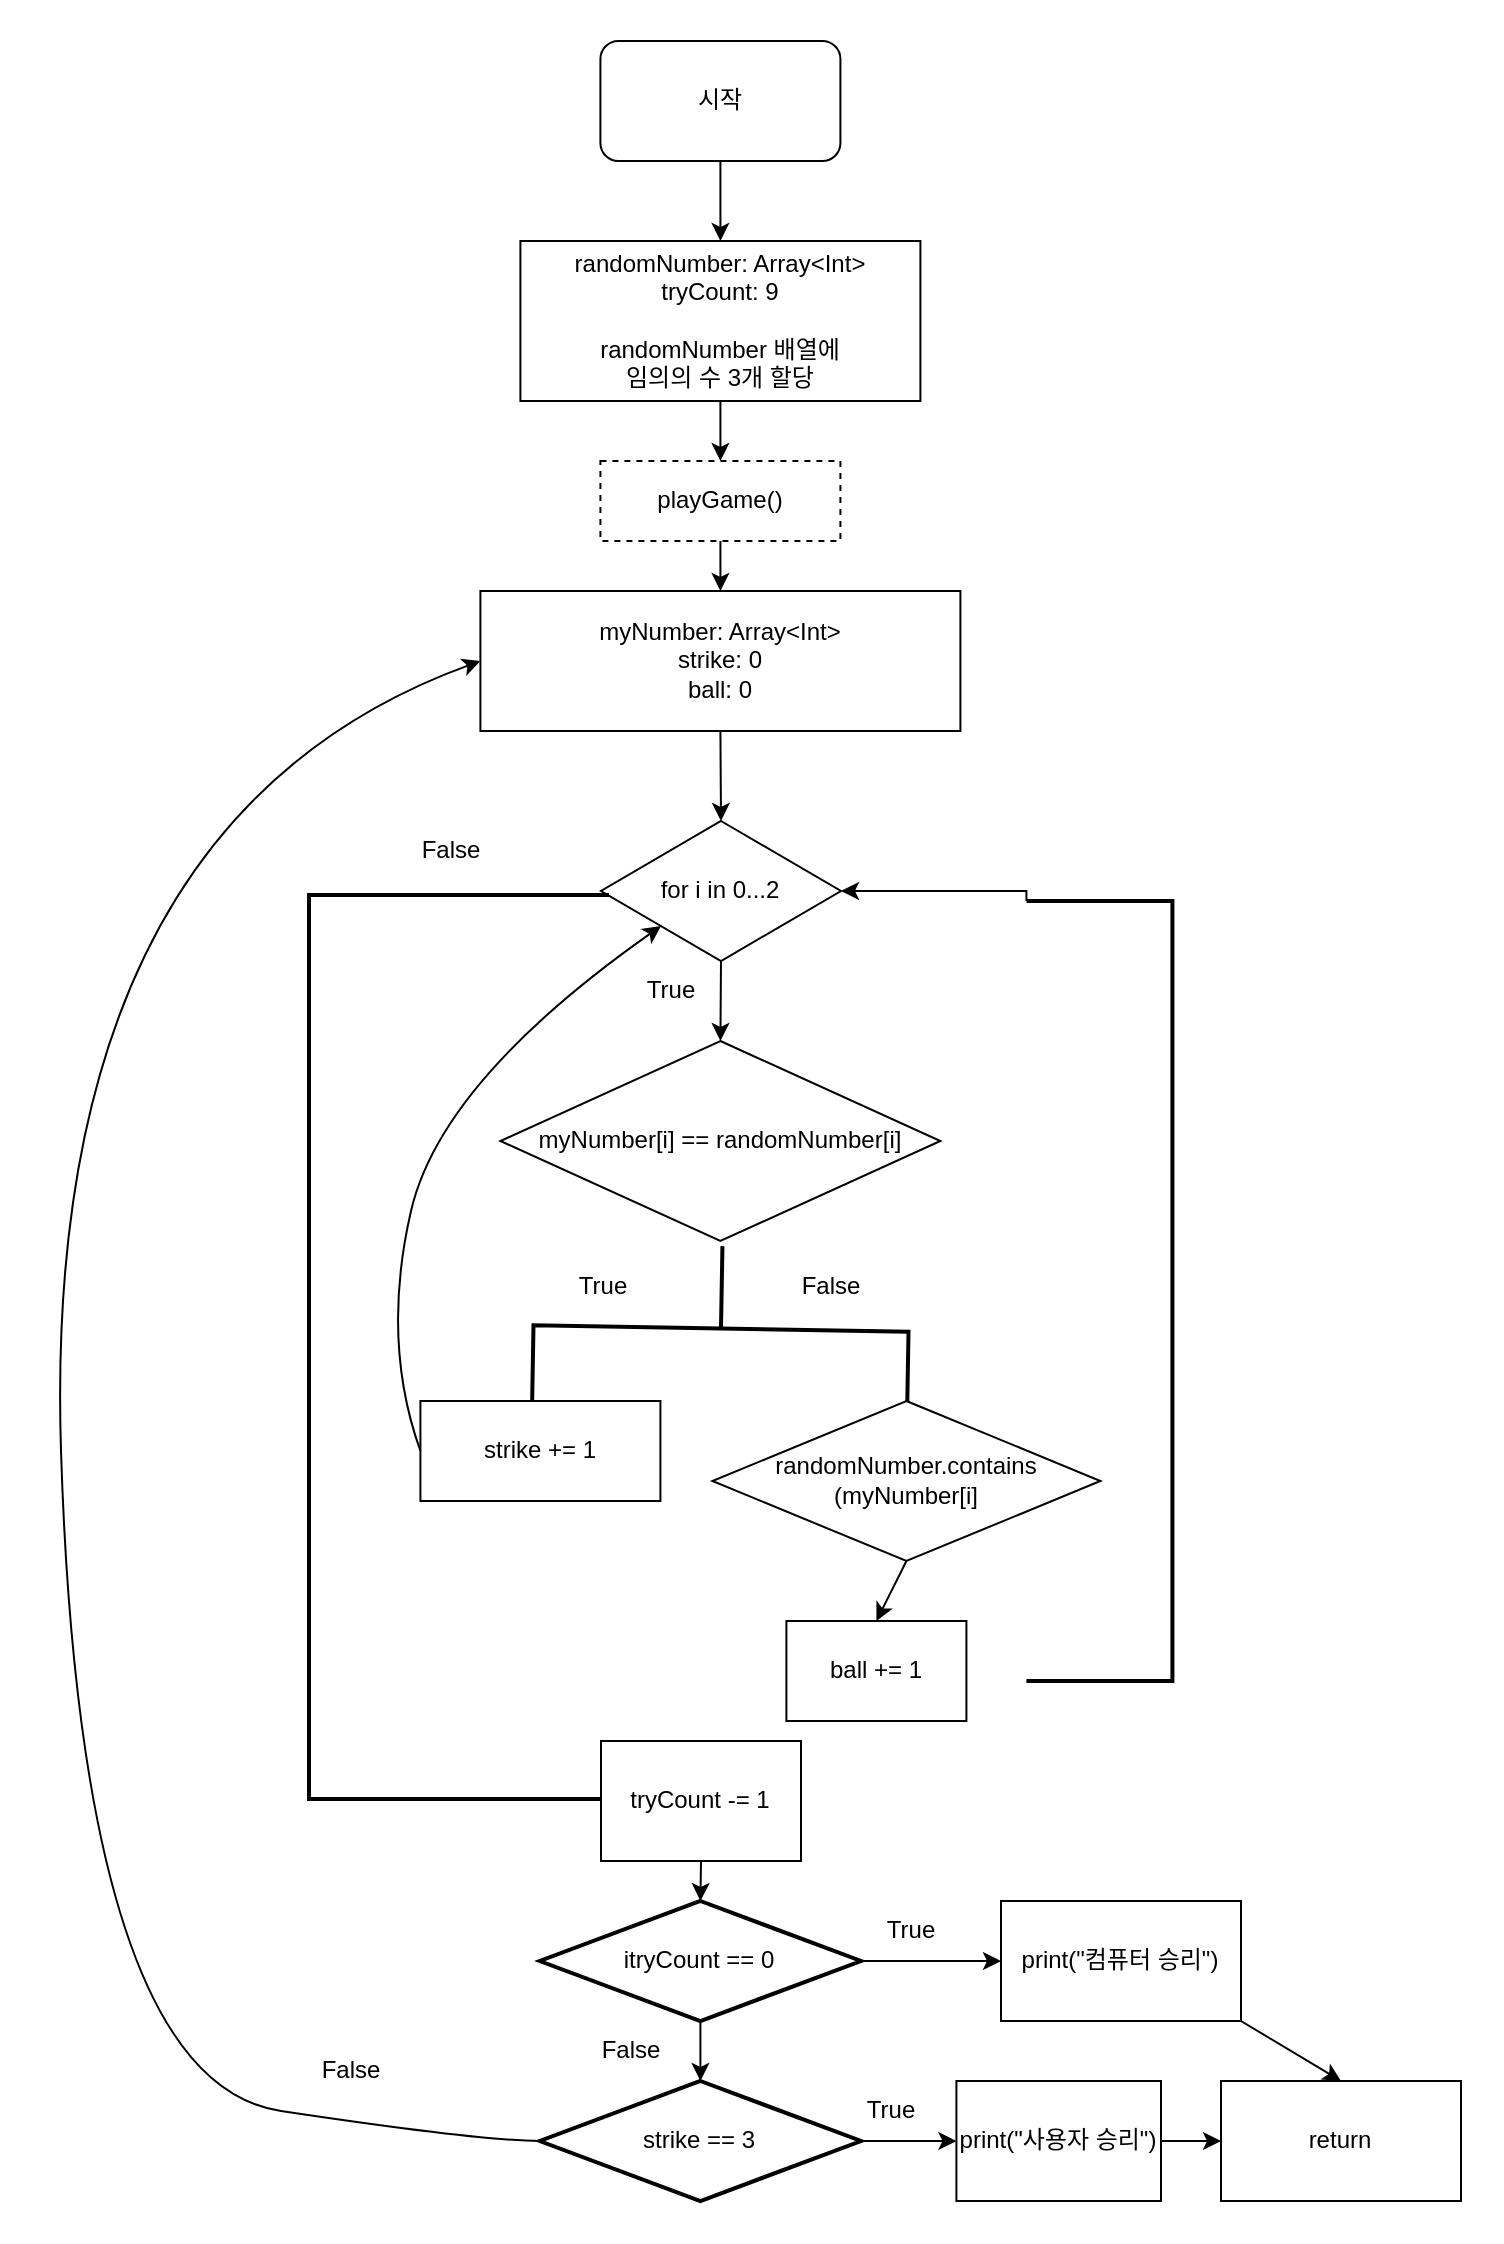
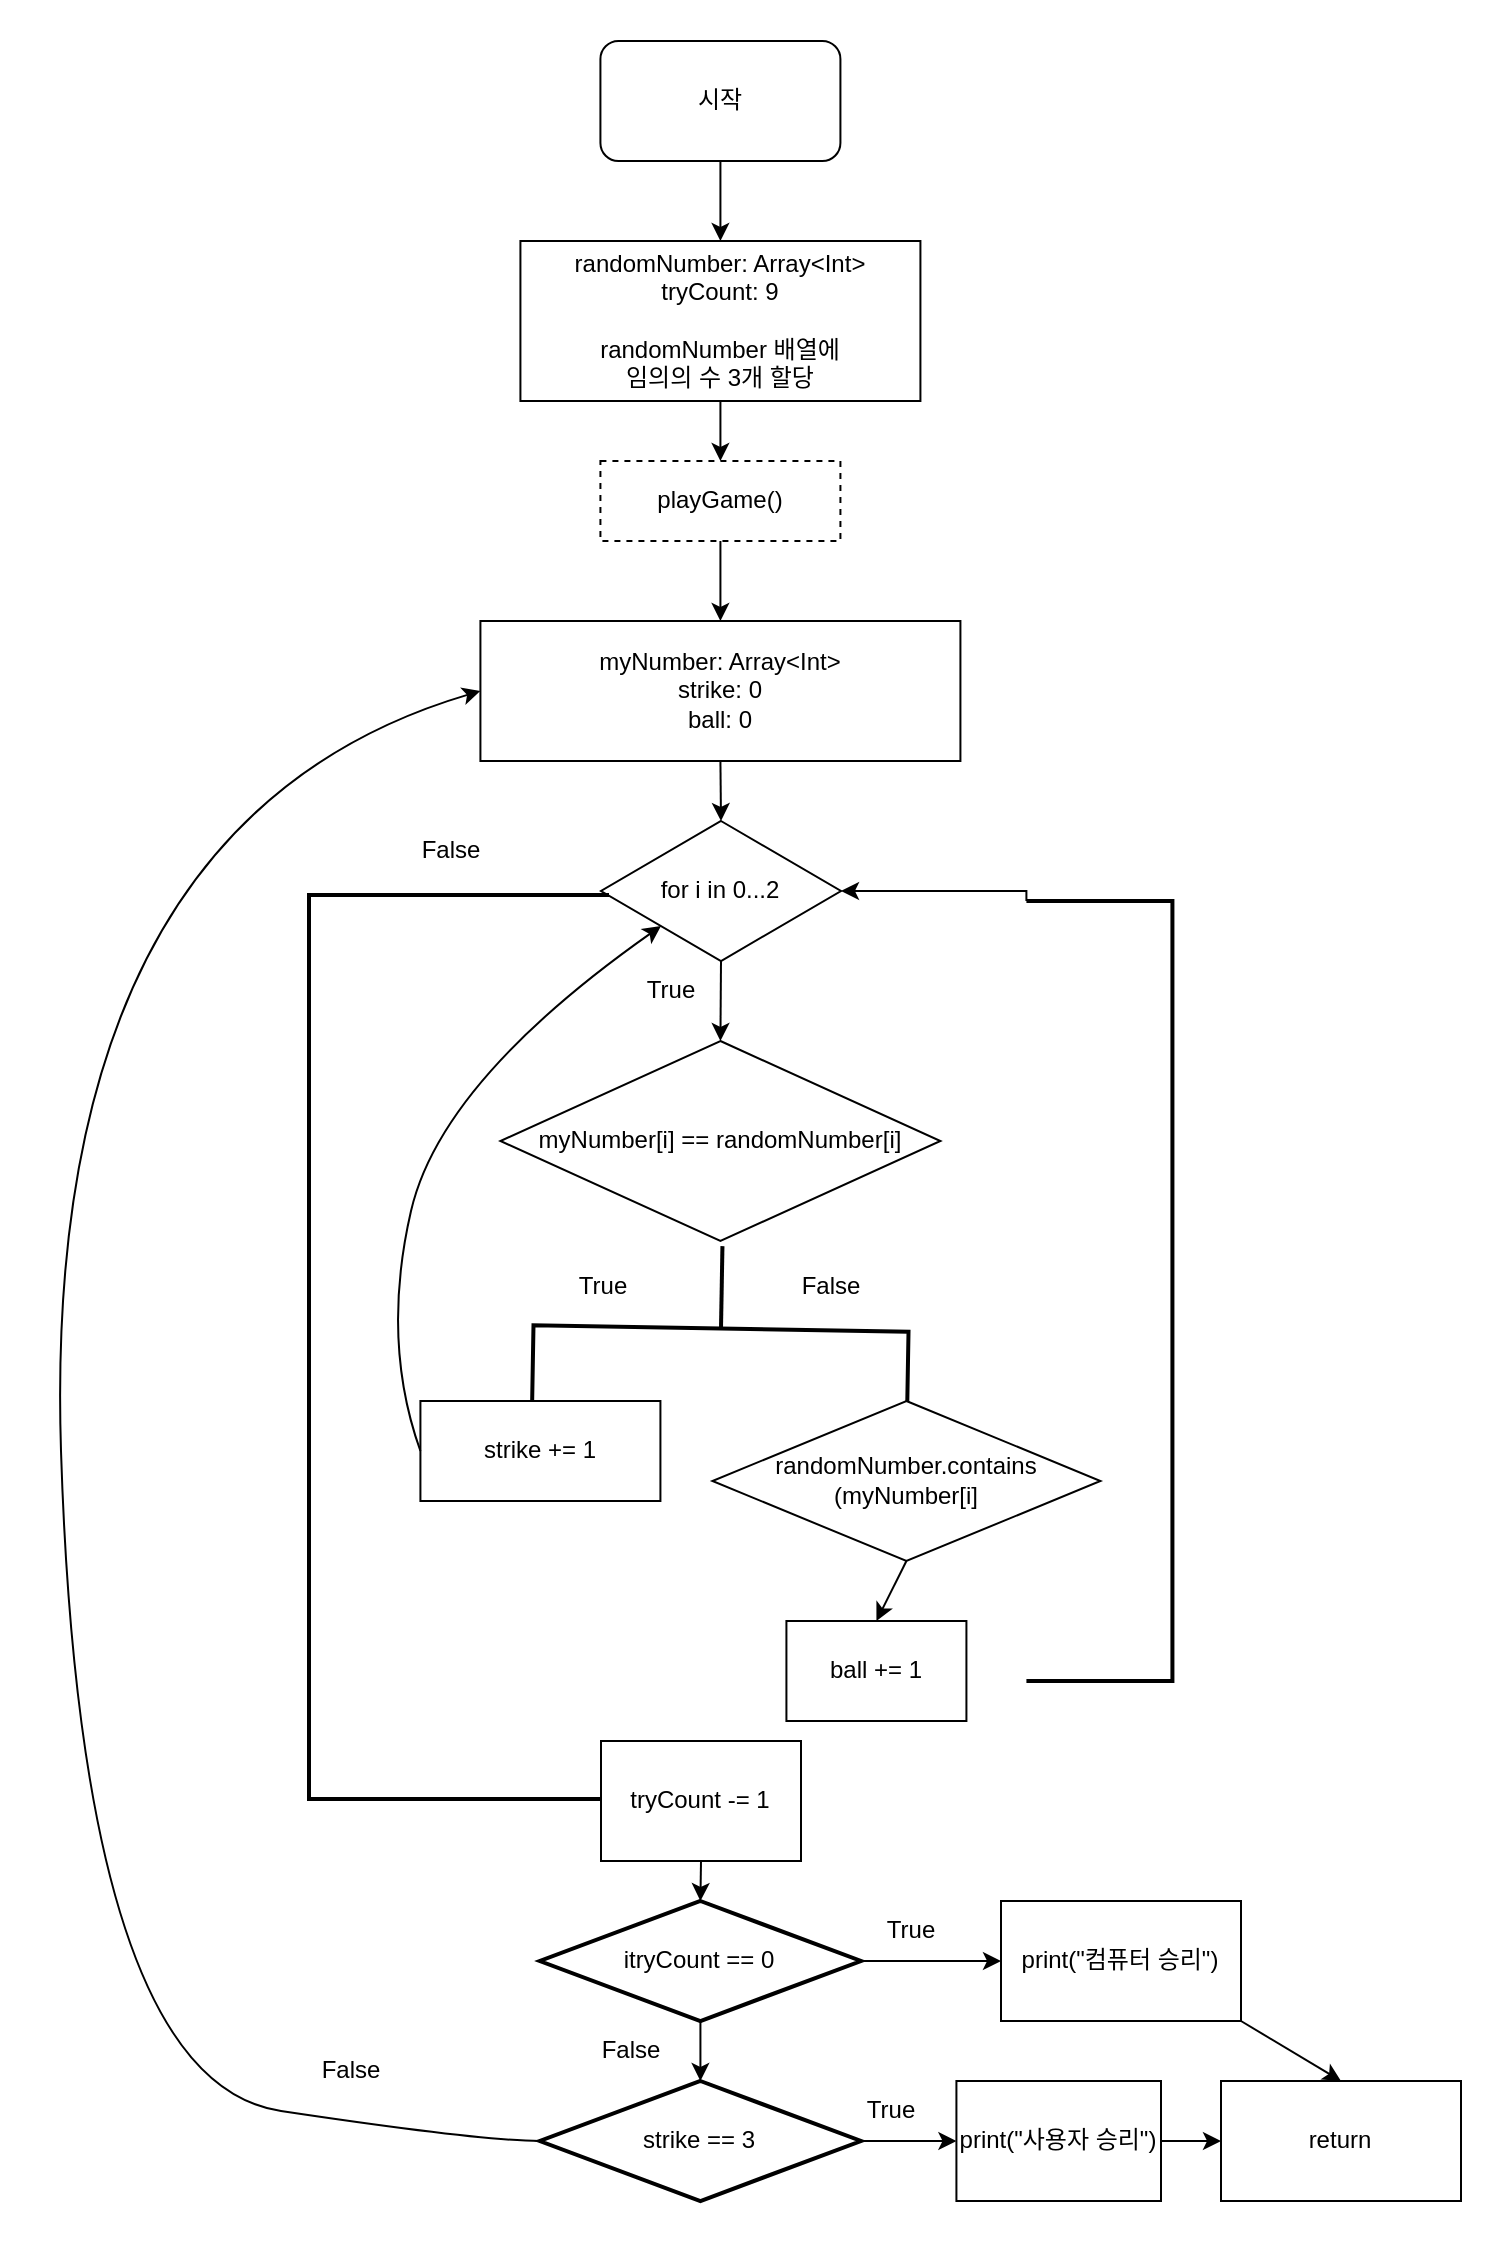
node "myNumber: Array<Int> strike: 0 ball: 0": moved (720, 661) -> (720, 691)
